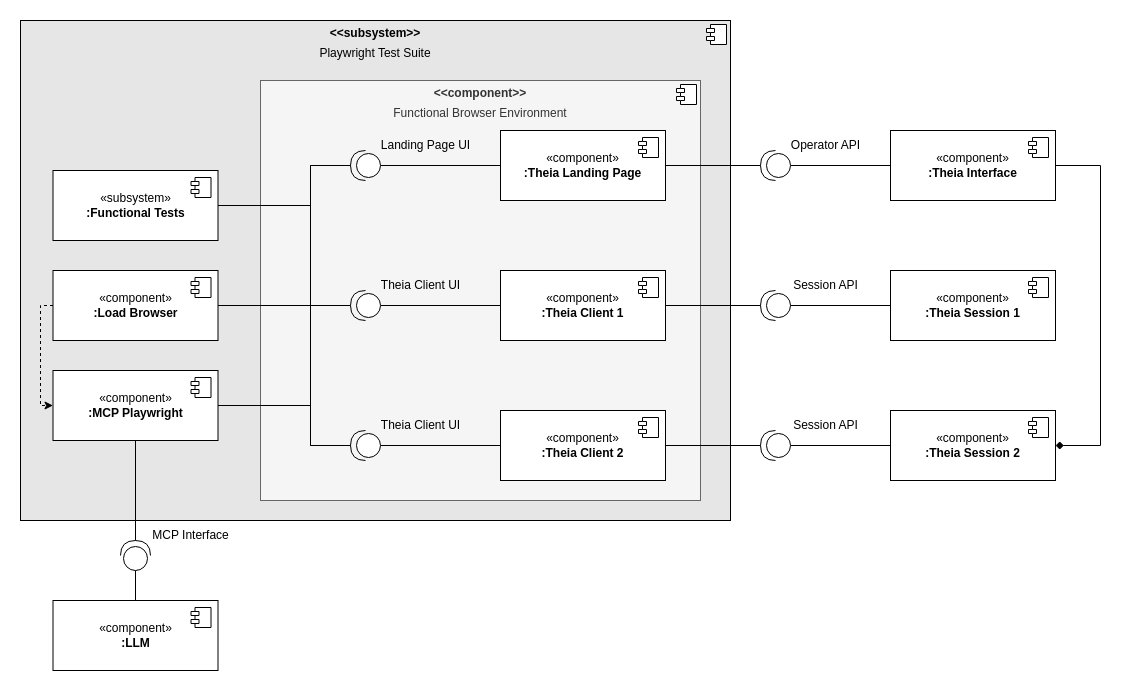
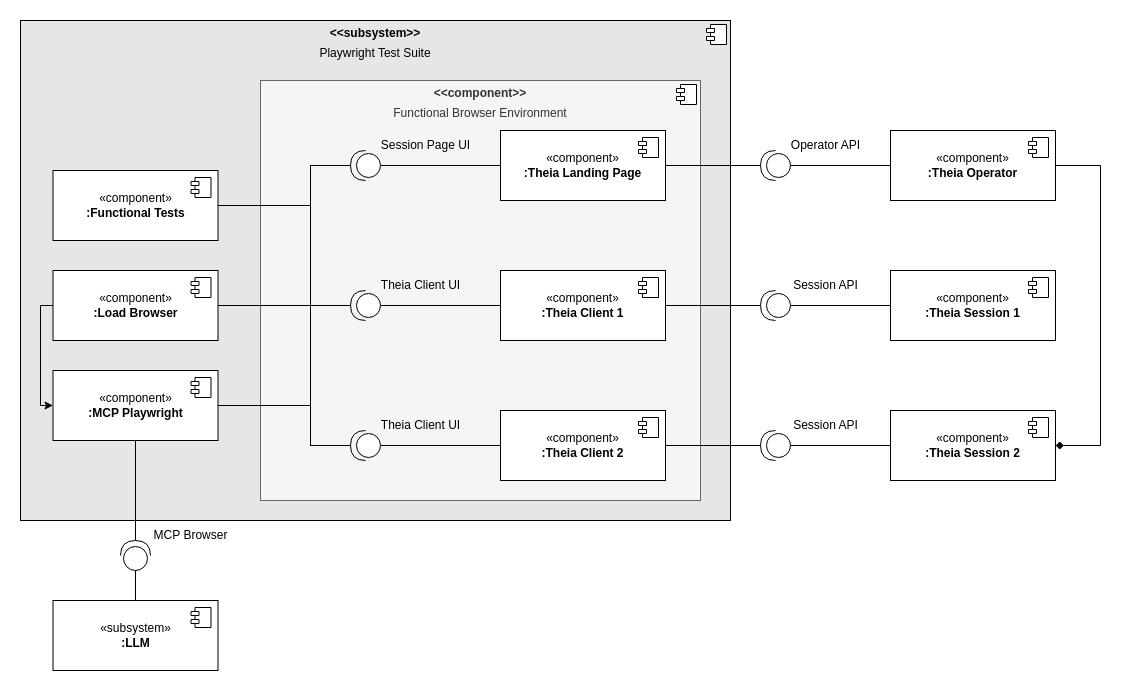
node "Landing Page UI": label "Landing Page UI" -> "Session Page UI"
node "«component» :Theia Interface": label "«component» :Theia Interface" -> "«component» :Theia Operator"
node "«subsystem» :Functional Tests": label "«subsystem» :Functional Tests" -> "«component» :Functional Tests"
edge "«component» :Load Browser" -> "«component» :MCP Playwright": style dashed -> solid
node "MCP Interface": label "MCP Interface" -> "MCP Browser"
node "«component» :LLM": label "«component» :LLM" -> "«subsystem» :LLM"
